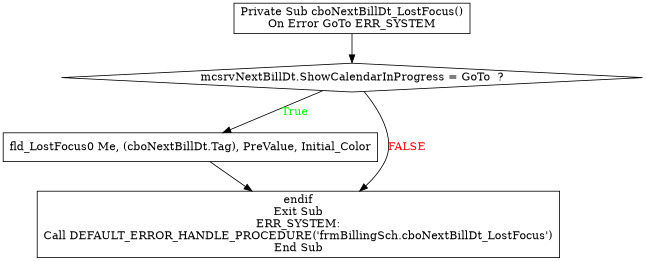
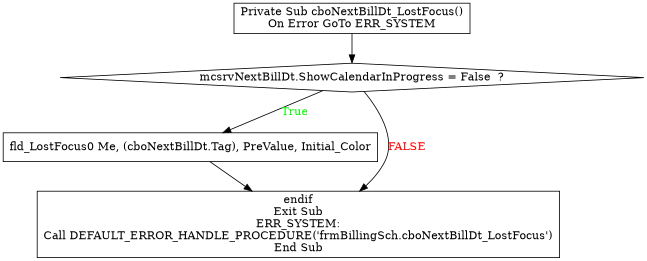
node "mcsrvNextBillDt.ShowCalendarInProgress = GoTo  ?": label "mcsrvNextBillDt.ShowCalendarInProgress = GoTo  ?" -> "mcsrvNextBillDt.ShowCalendarInProgress = False  ?"
